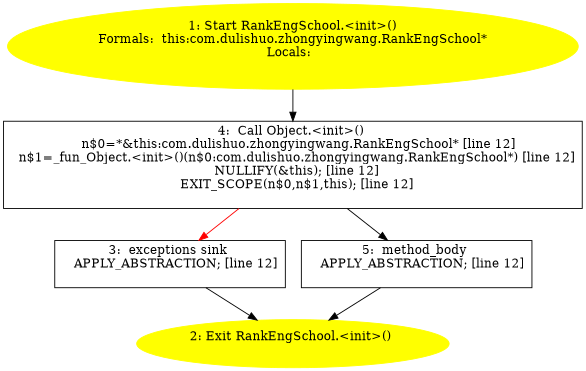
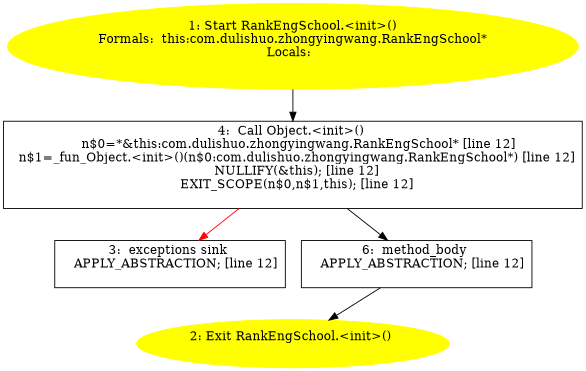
node "5:  method_body APPLY_ABSTRACTION; [line 12]": label "5:  method_body APPLY_ABSTRACTION; [line 12]" -> "6:  method_body APPLY_ABSTRACTION; [line 12]"
edge "3:  exceptions sink APPLY_ABSTRACTION; [line 12]" -> "2: Exit RankEngSchool.<init>()": removed
